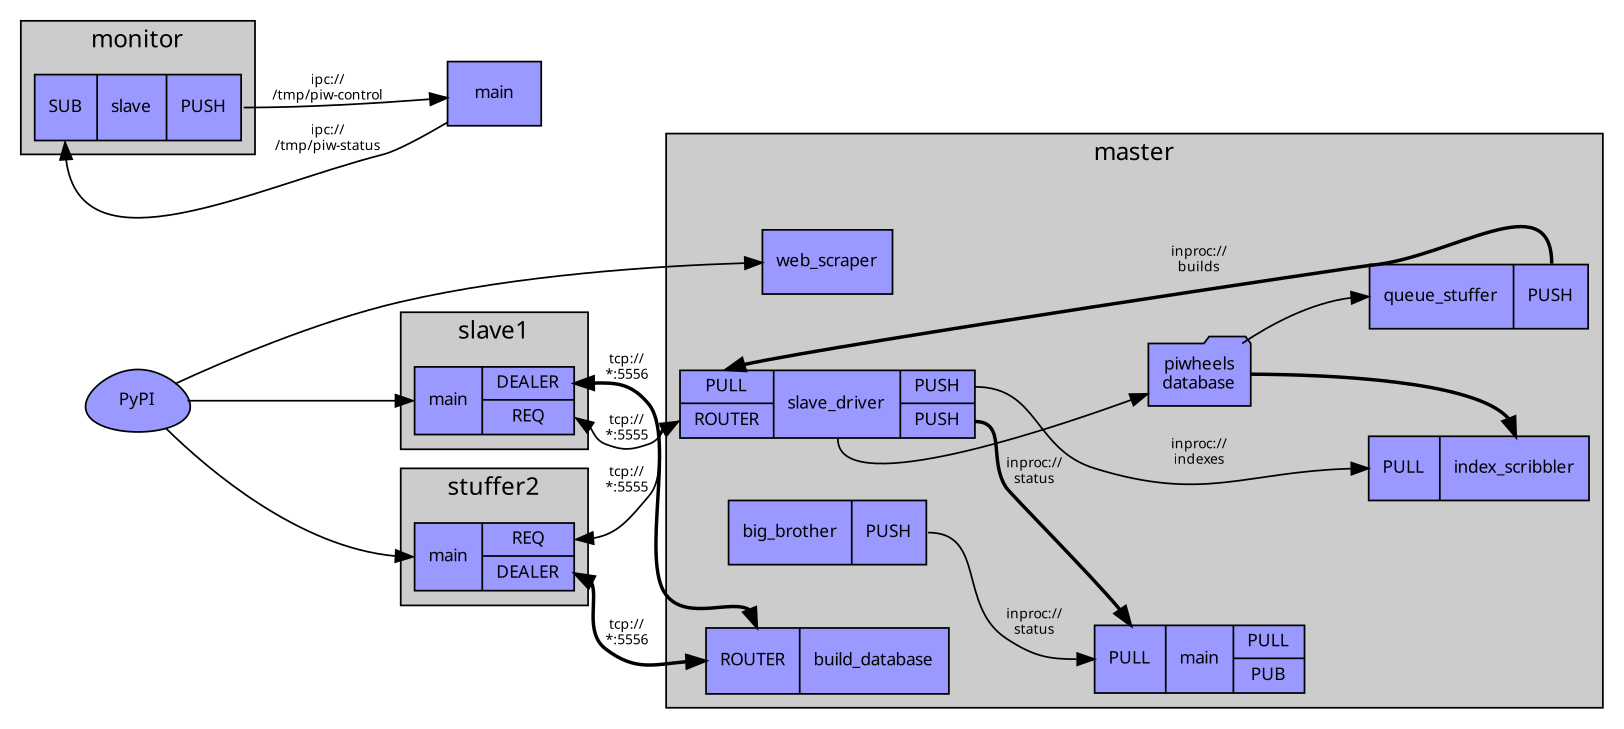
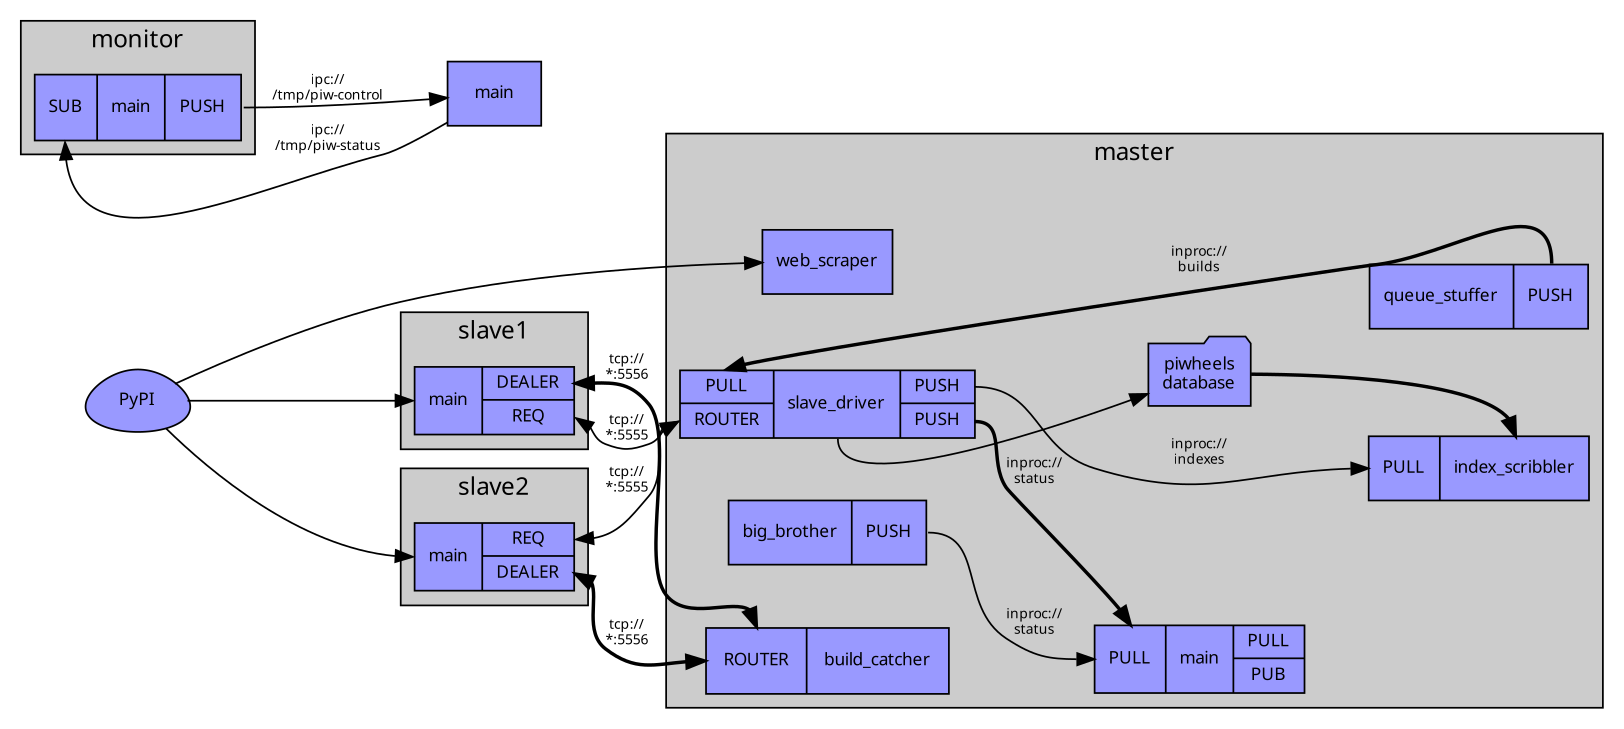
node "SUB": text "slave" -> "main"
edge "piwheels database" -> "queue_stuffer": removed
cluster "stuffer2": label "stuffer2" -> "slave2"
node "ROUTER": text "build_database" -> "build_catcher"
